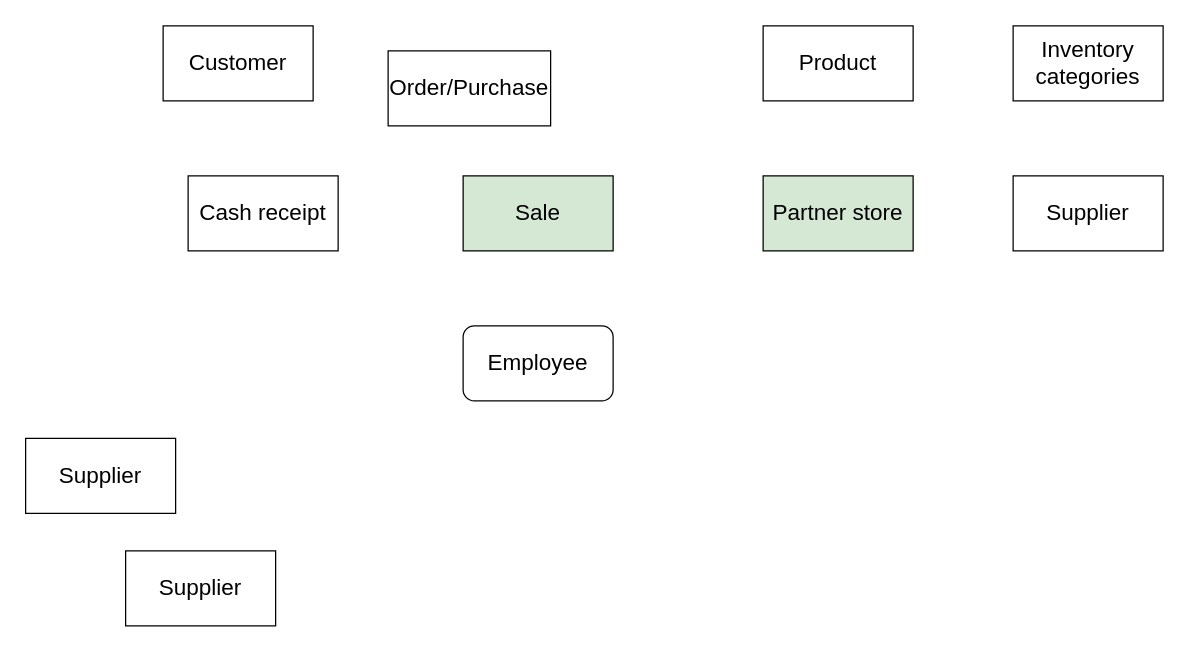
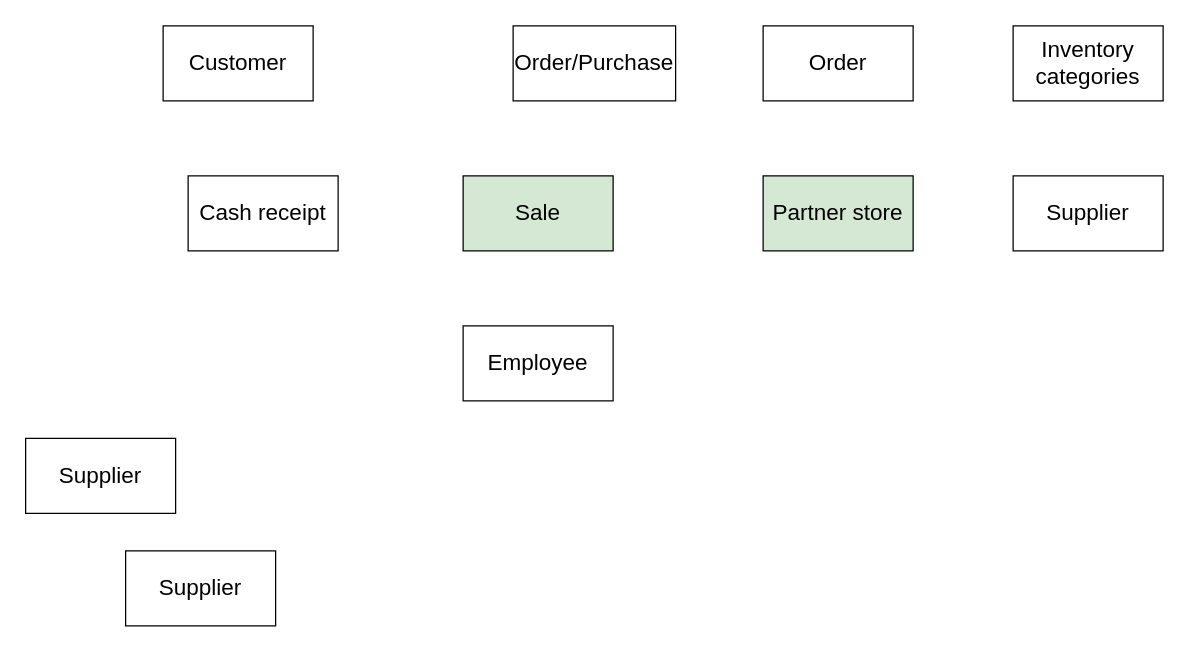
node "Product": label "Product" -> "Order"
node "Order/Purchase": moved (469, 88) -> (594, 63)
node "Employee": shape rounded rectangle -> rectangle
